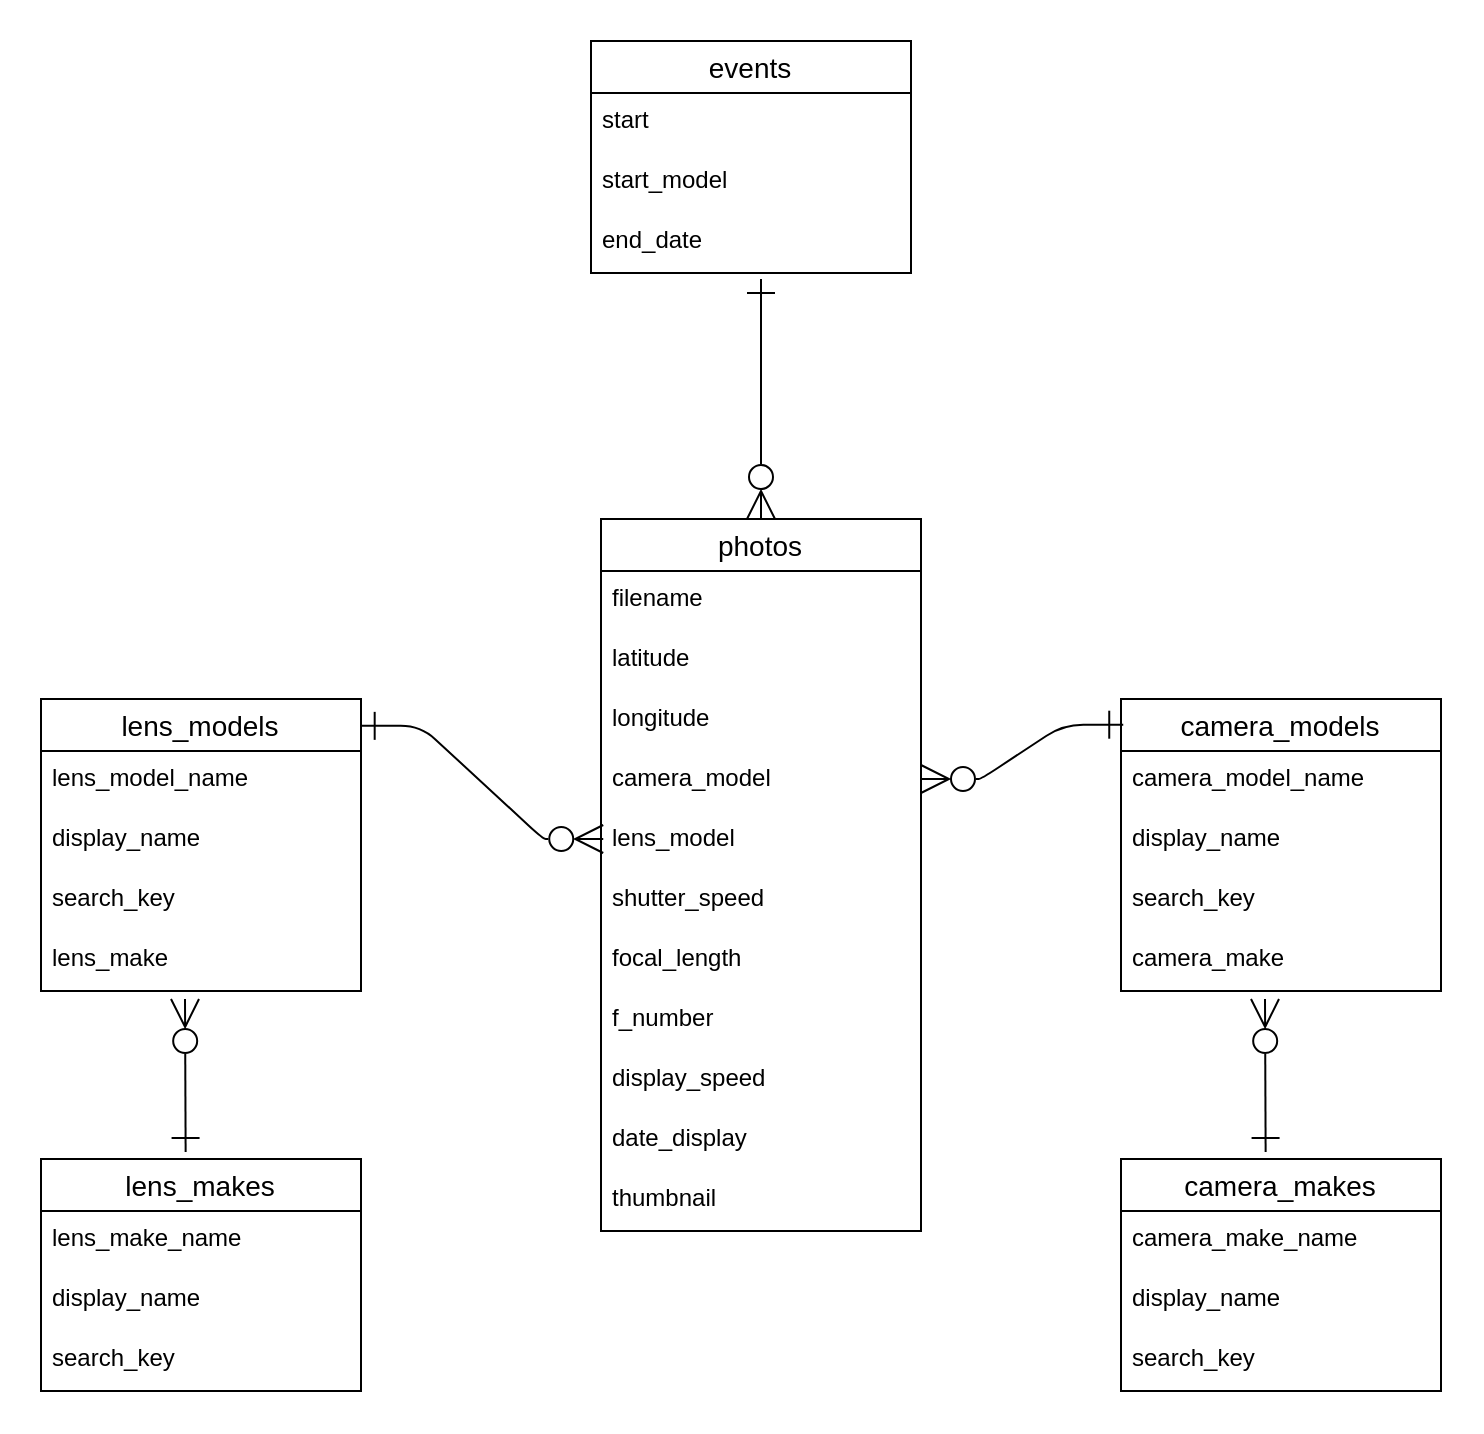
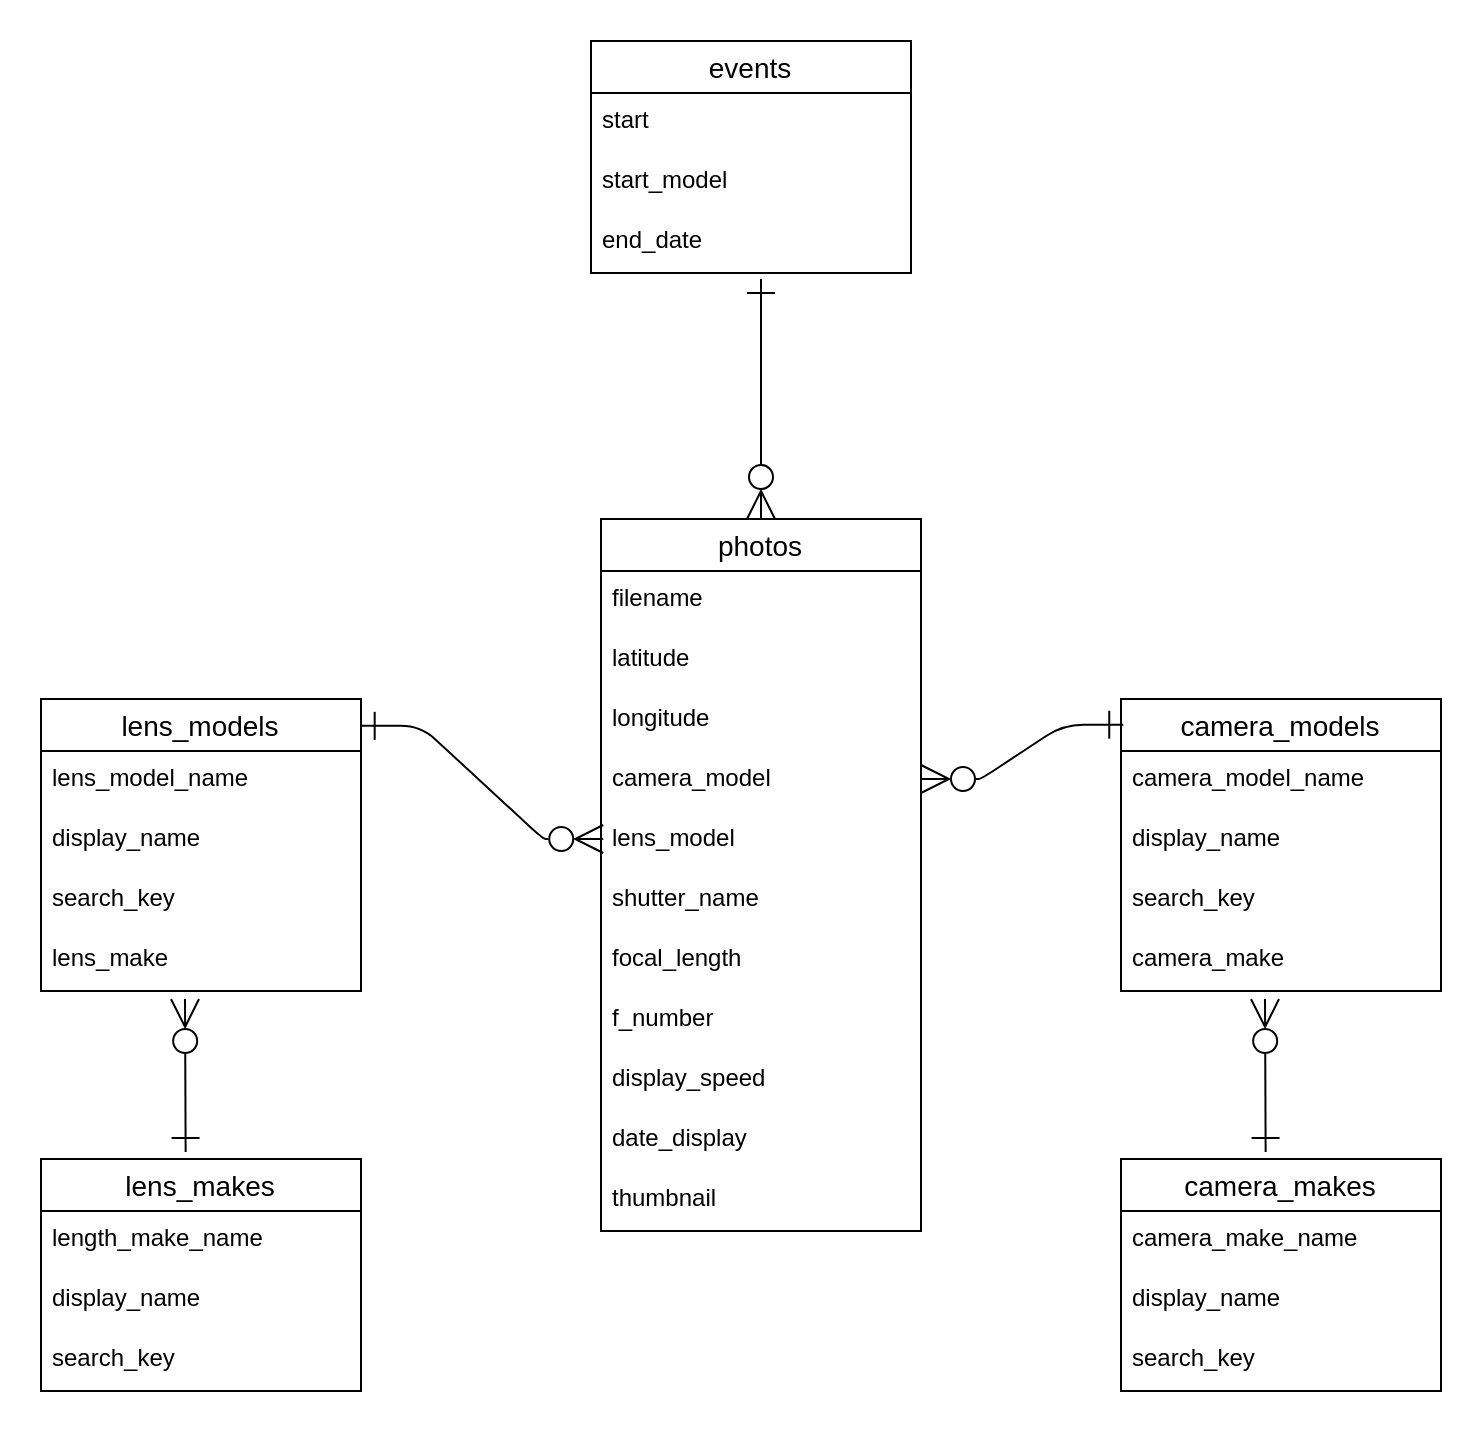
node "shutter_speed": label "shutter_speed" -> "shutter_name"
node "lens_make_name": label "lens_make_name" -> "length_make_name"
